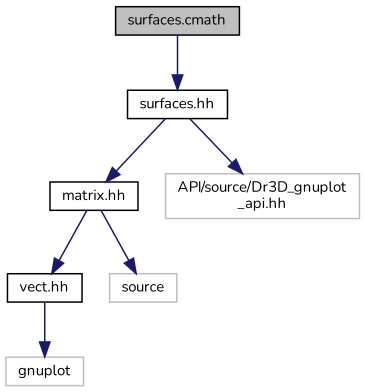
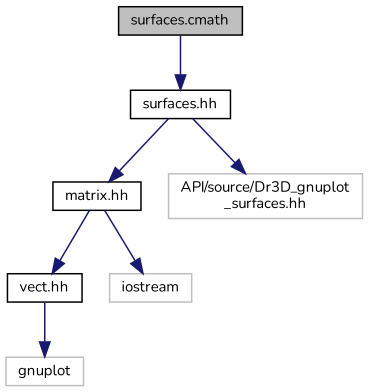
node "API/source/Dr3D_gnuplot _api.hh": label "API/source/Dr3D_gnuplot _api.hh" -> "API/source/Dr3D_gnuplot _surfaces.hh"
node "source": label "source" -> "iostream"
